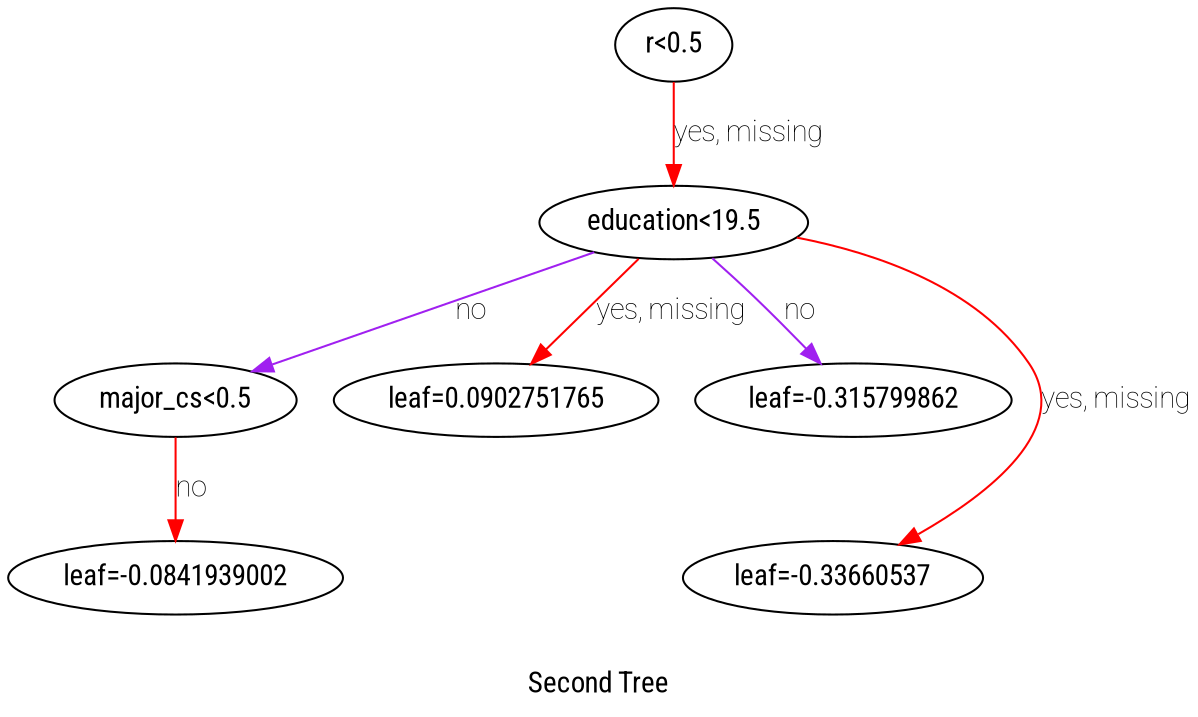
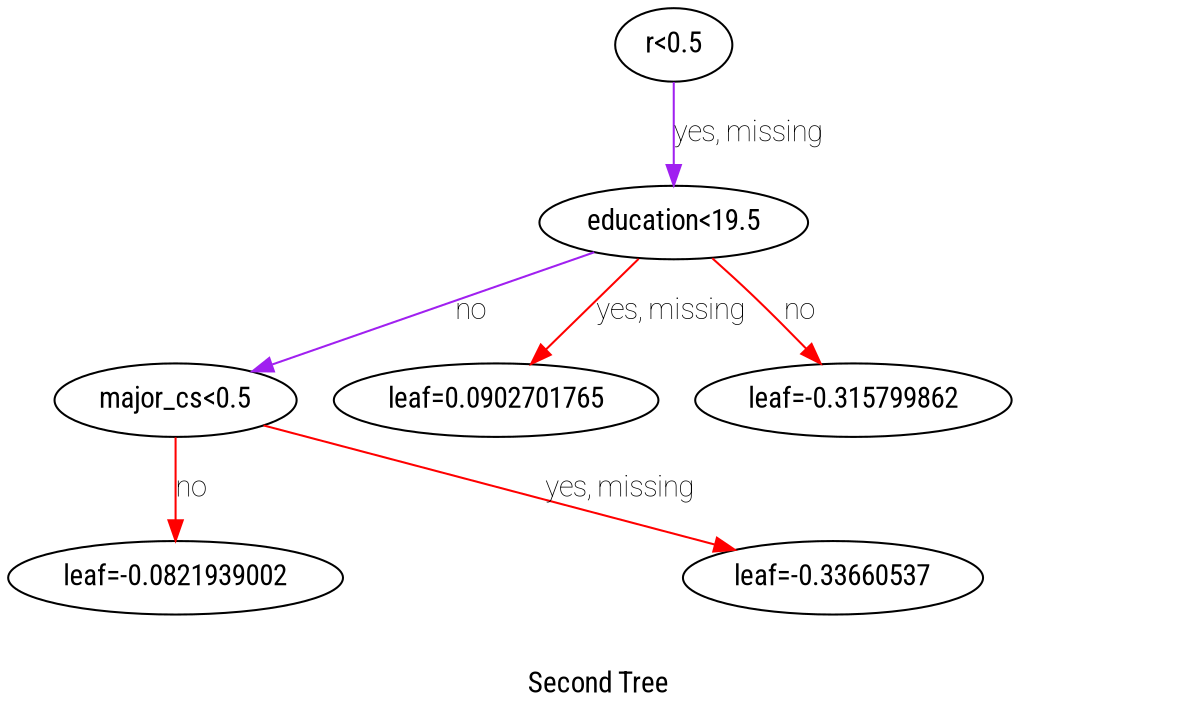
edge "r<0.5" -> "education<19.5": color red -> purple
edge "education<19.5" -> "leaf=-0.315799862": color purple -> red
edge "education<19.5" -> "leaf=-0.33660537": now "major_cs<0.5" -> "leaf=-0.33660537"
node "leaf=0.0902751765": label "leaf=0.0902751765" -> "leaf=0.0902701765"
node "leaf=-0.0841939002": label "leaf=-0.0841939002" -> "leaf=-0.0821939002"
